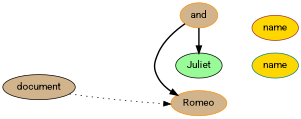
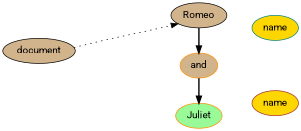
edge "and" -> "Romeo": reversed
node "Juliet": color black -> darkorange
node "Romeo": color darkorange -> black
